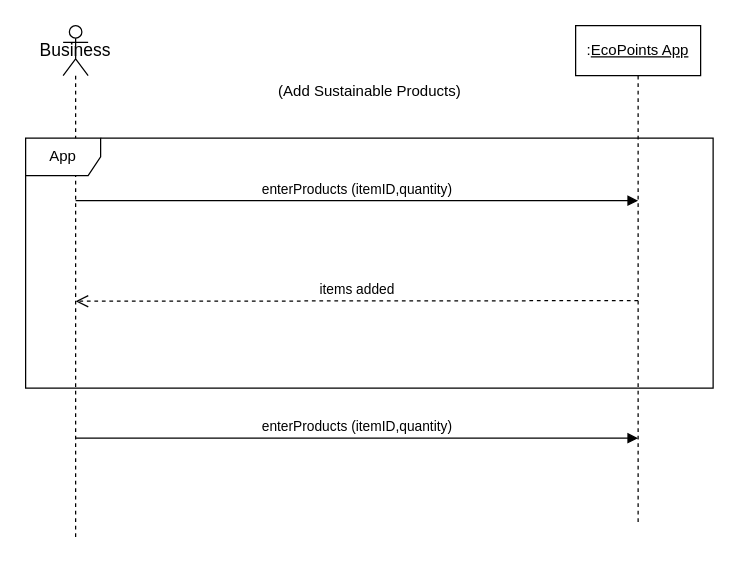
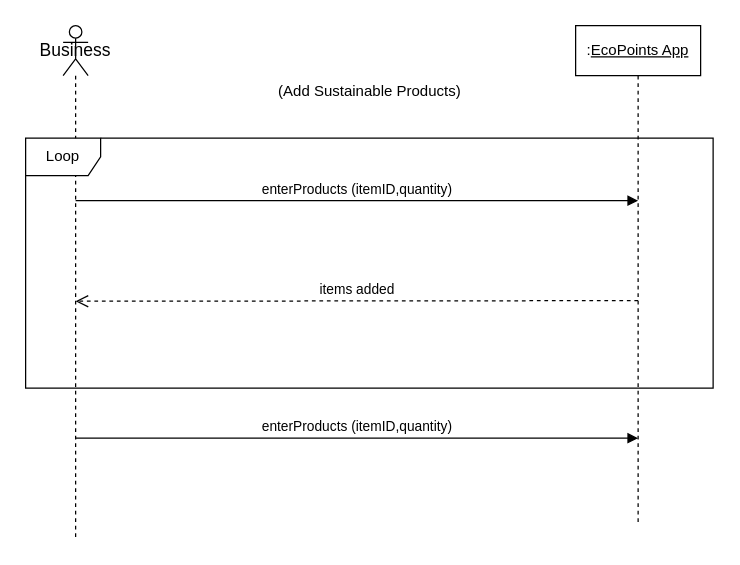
node "App": label "App" -> "Loop"
